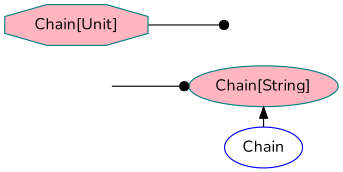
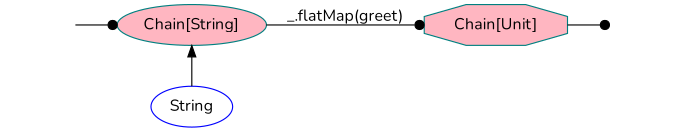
edge "Chain[String]" -> "Chain[Unit]": added, label "_.flatMap(greet)"
node "Chain": label "Chain" -> "String"
